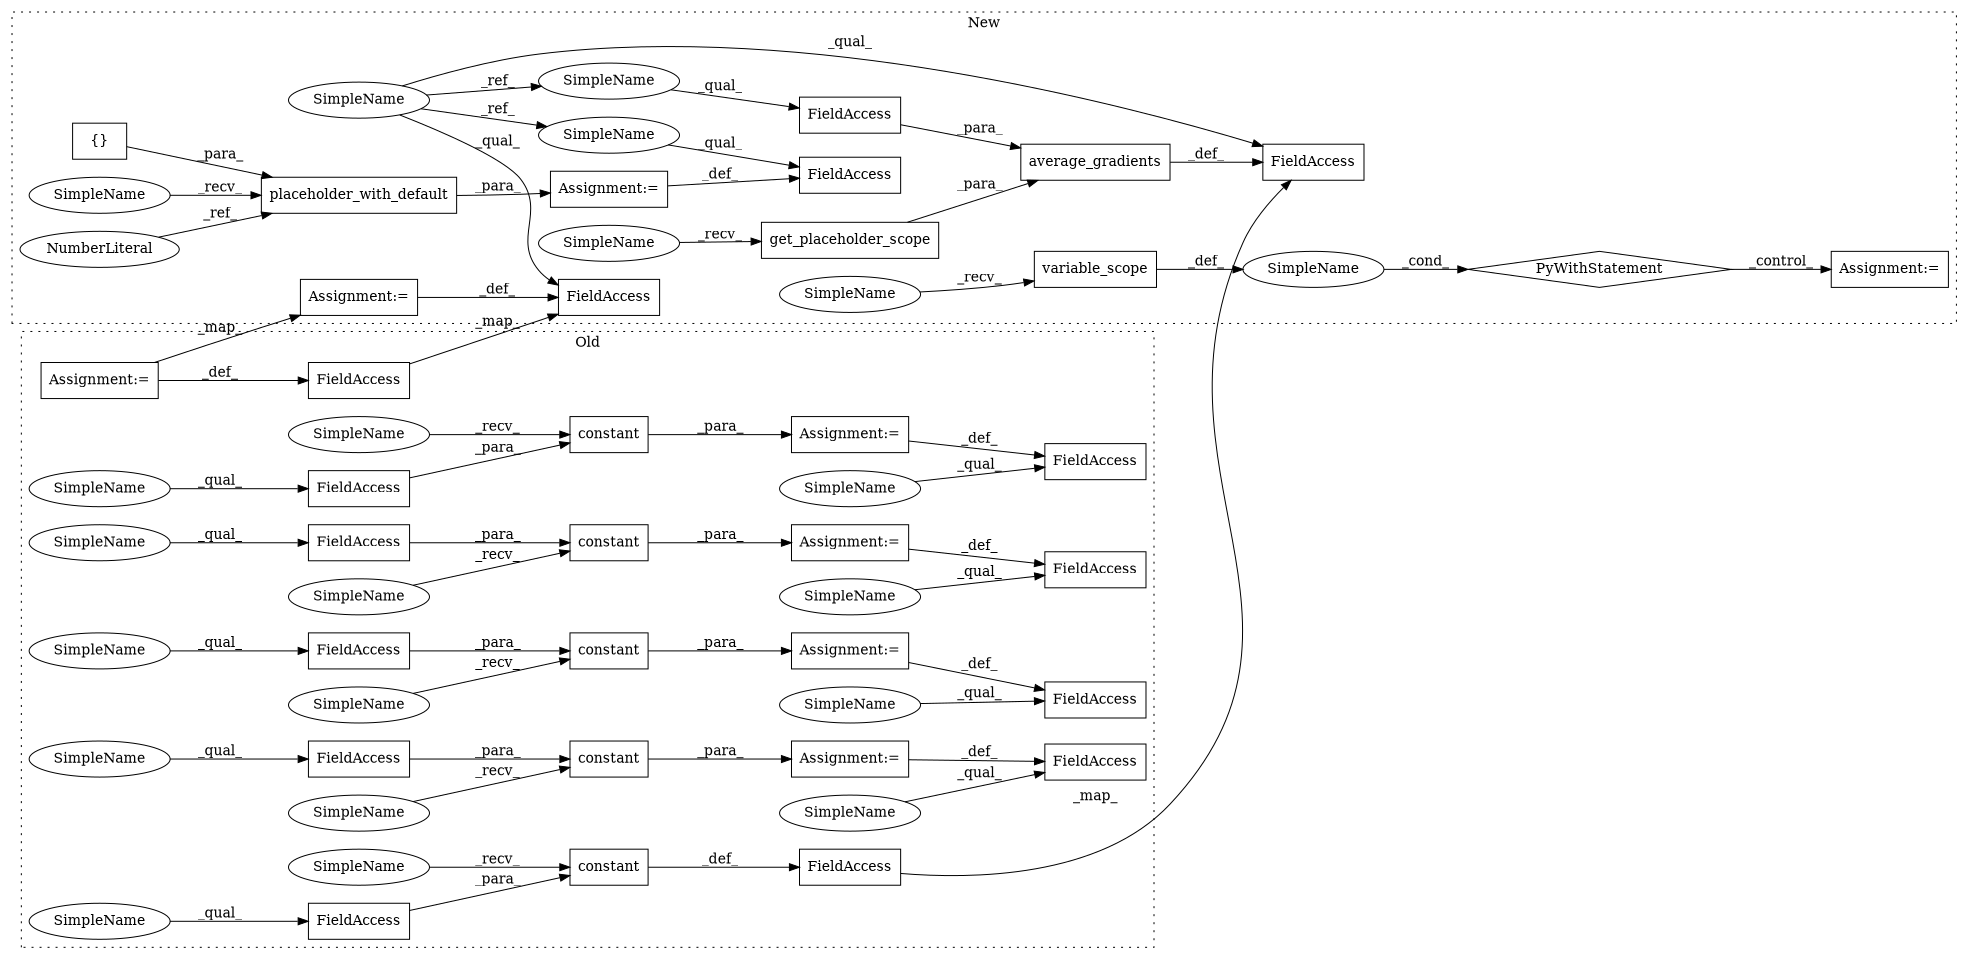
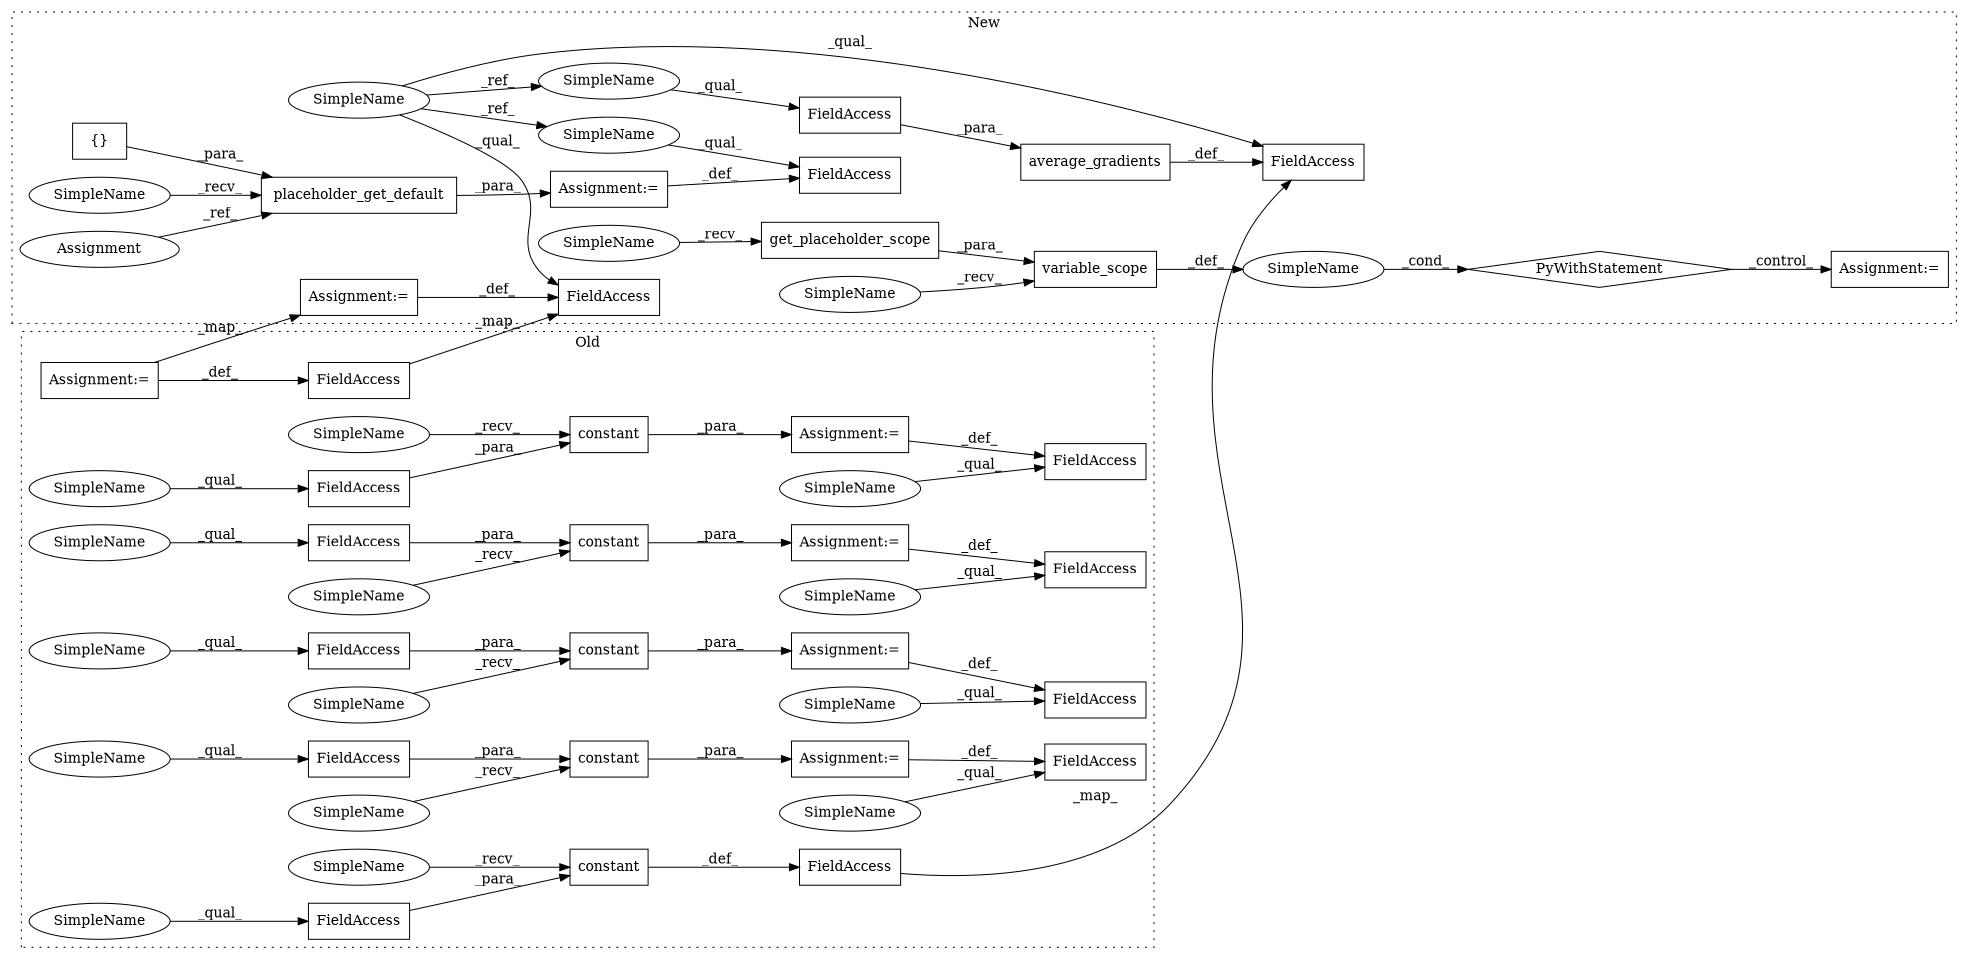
node "placeholder_with_default": label "placeholder_with_default" -> "placeholder_get_default"
edge "get_placeholder_scope" -> "average_gradients": now "get_placeholder_scope" -> "variable_scope"
node "NumberLiteral": label "NumberLiteral" -> "Assignment"
